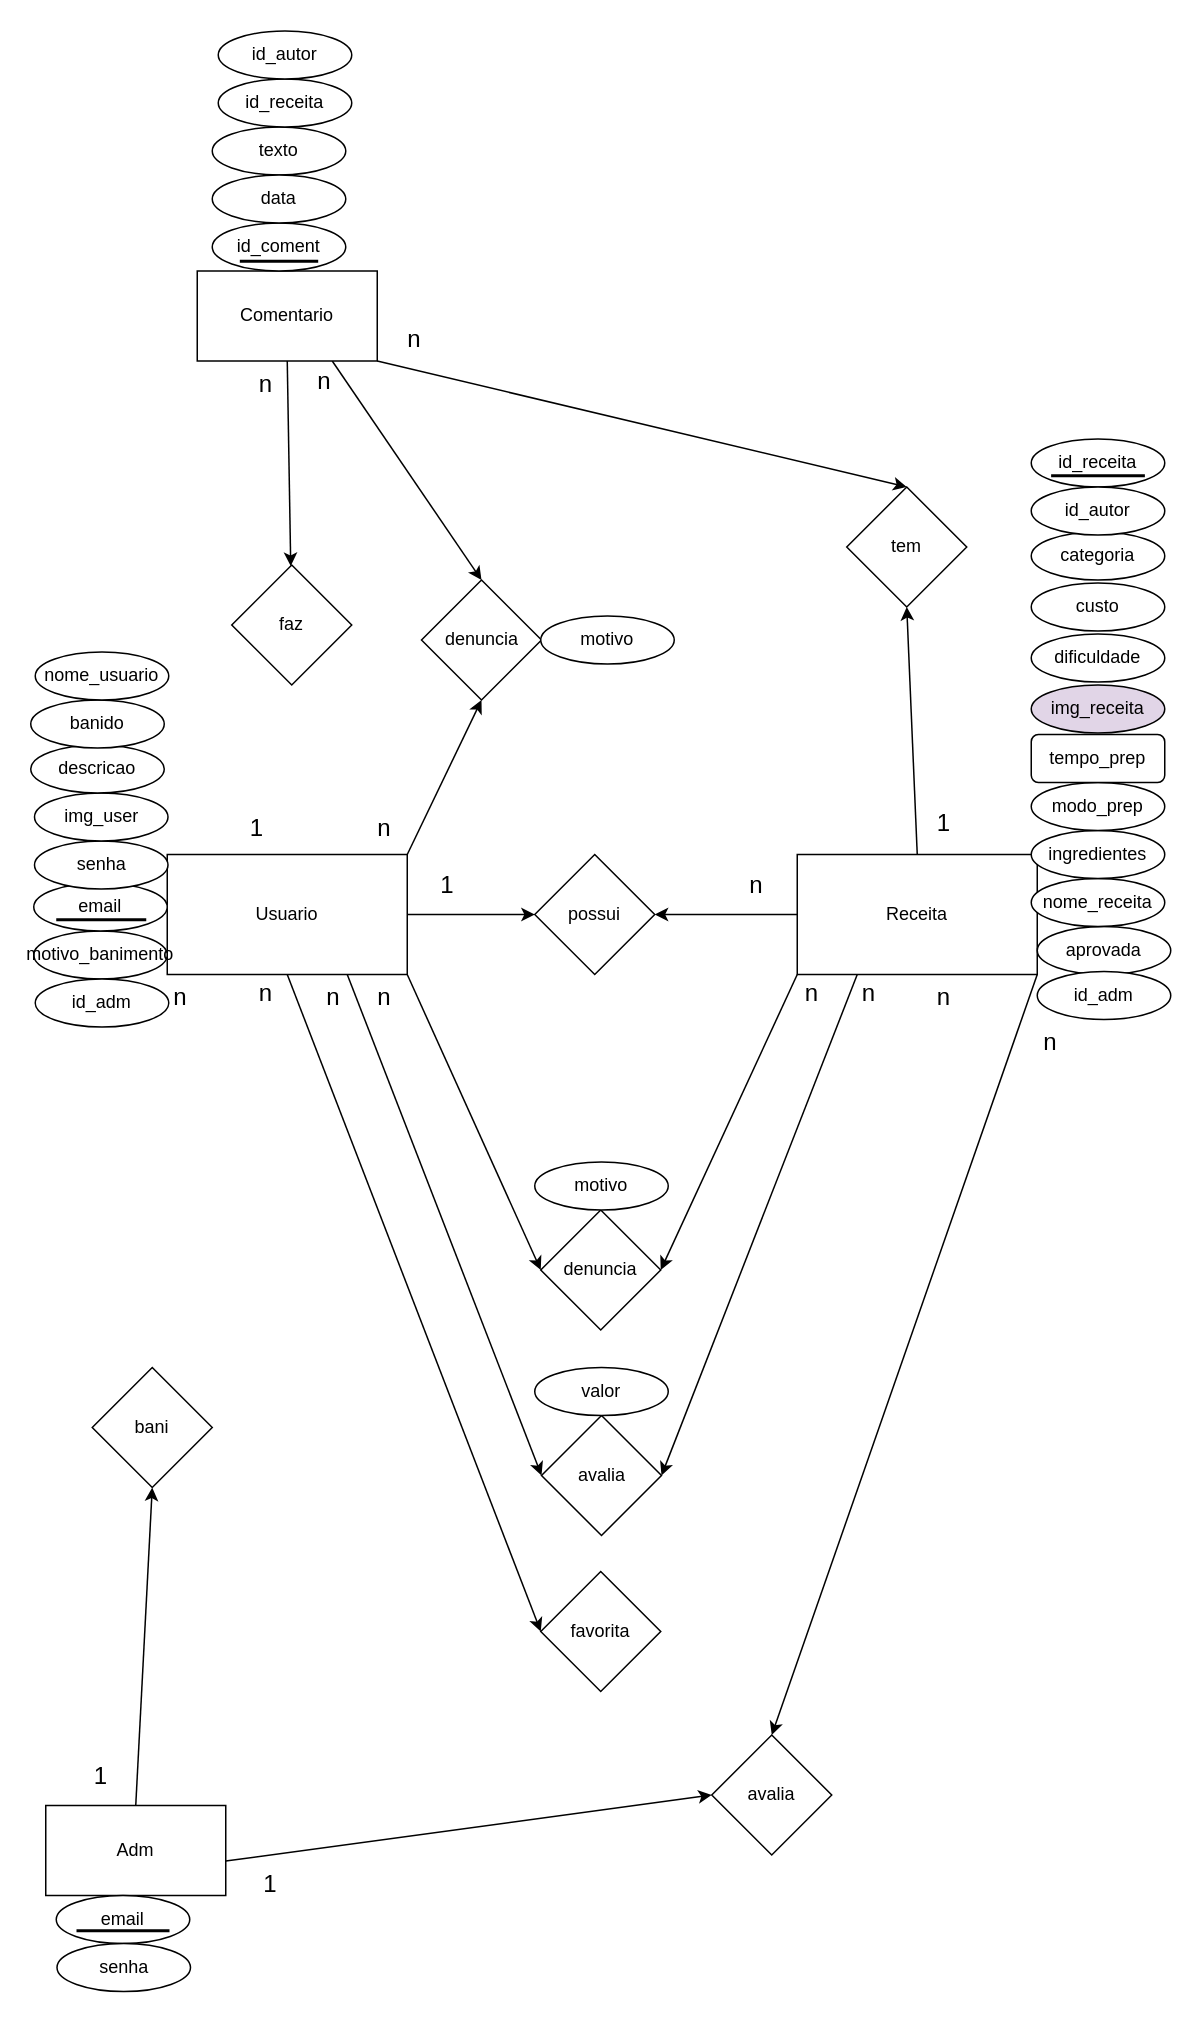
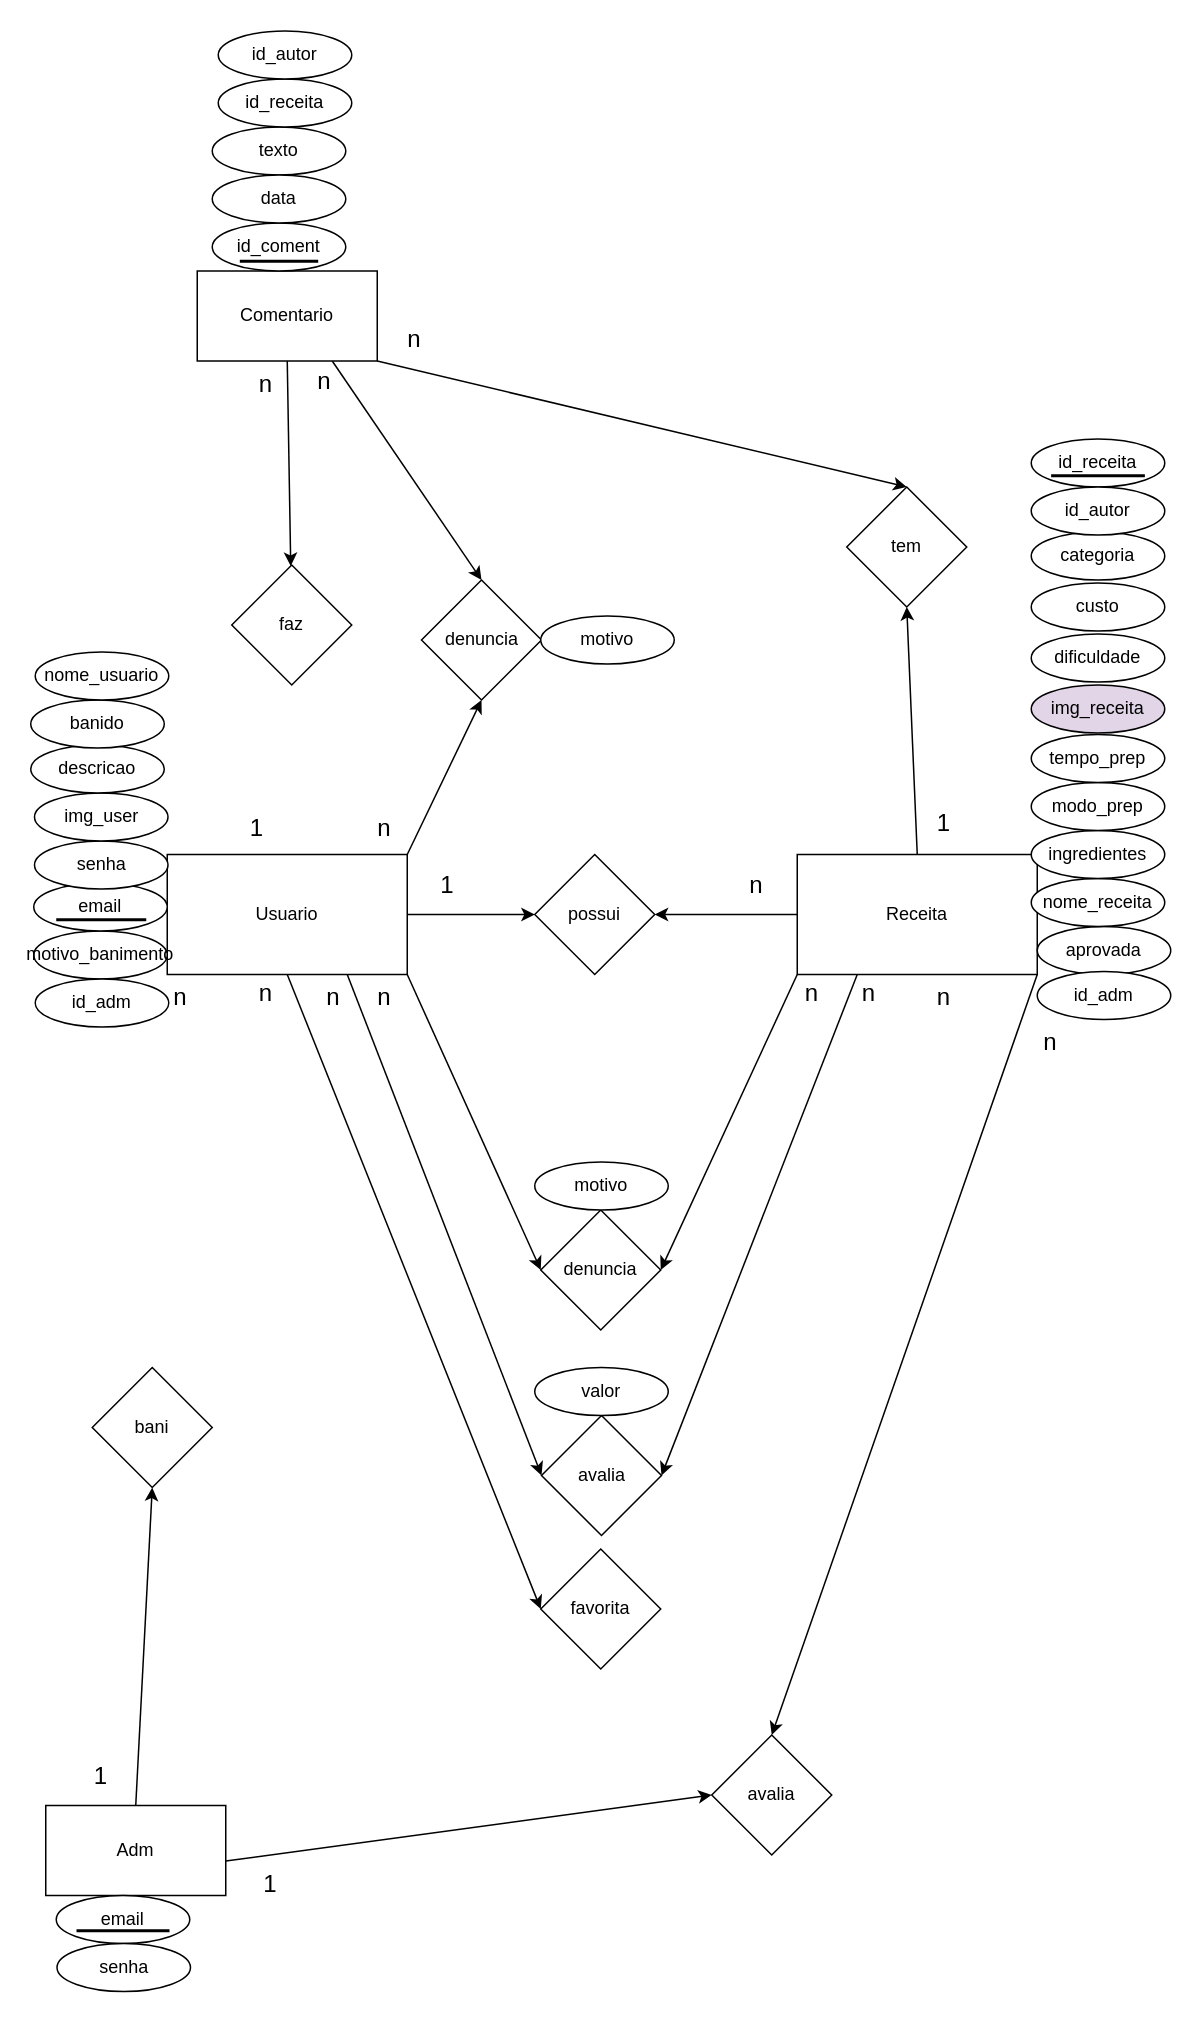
node "tempo_prep": shape rounded rectangle -> ellipse
node "favorita": moved (601, 1631) -> (601, 1609)
